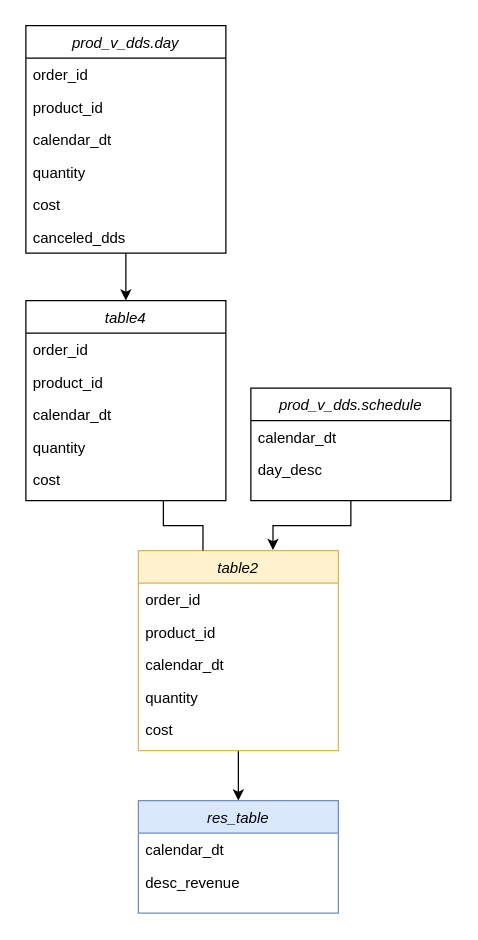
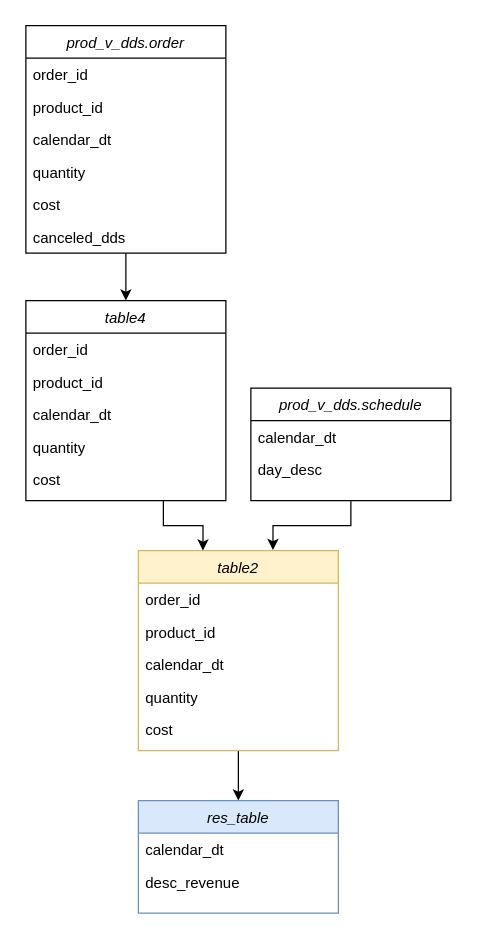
node "prod_v_dds.day": label "prod_v_dds.day" -> "prod_v_dds.order"
edge "table4" -- "table2": arrowhead none -> classic
